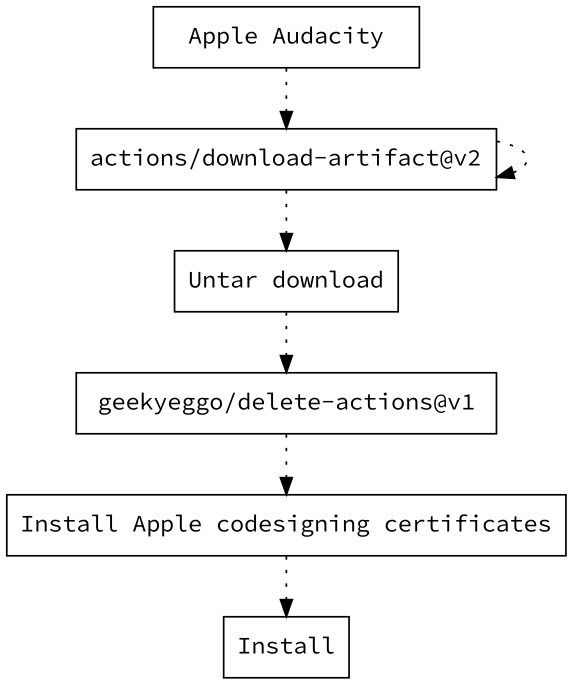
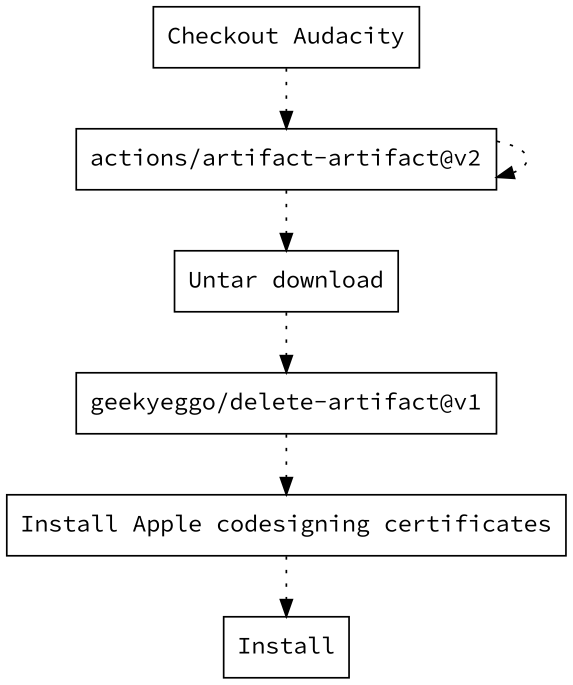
node "Apple Audacity": label "Apple Audacity" -> "Checkout Audacity"
node "actions/download-artifact@v2": label "actions/download-artifact@v2" -> "actions/artifact-artifact@v2"
node "geekyeggo/delete-actions@v1": label "geekyeggo/delete-actions@v1" -> "geekyeggo/delete-artifact@v1"
